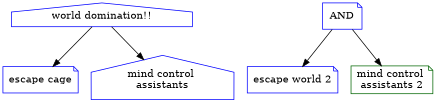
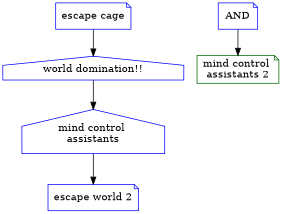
edge "world domination!!" -> "escape cage": reversed
edge "AND" -> "escape world 2": now "mind control assistants" -> "escape world 2"
